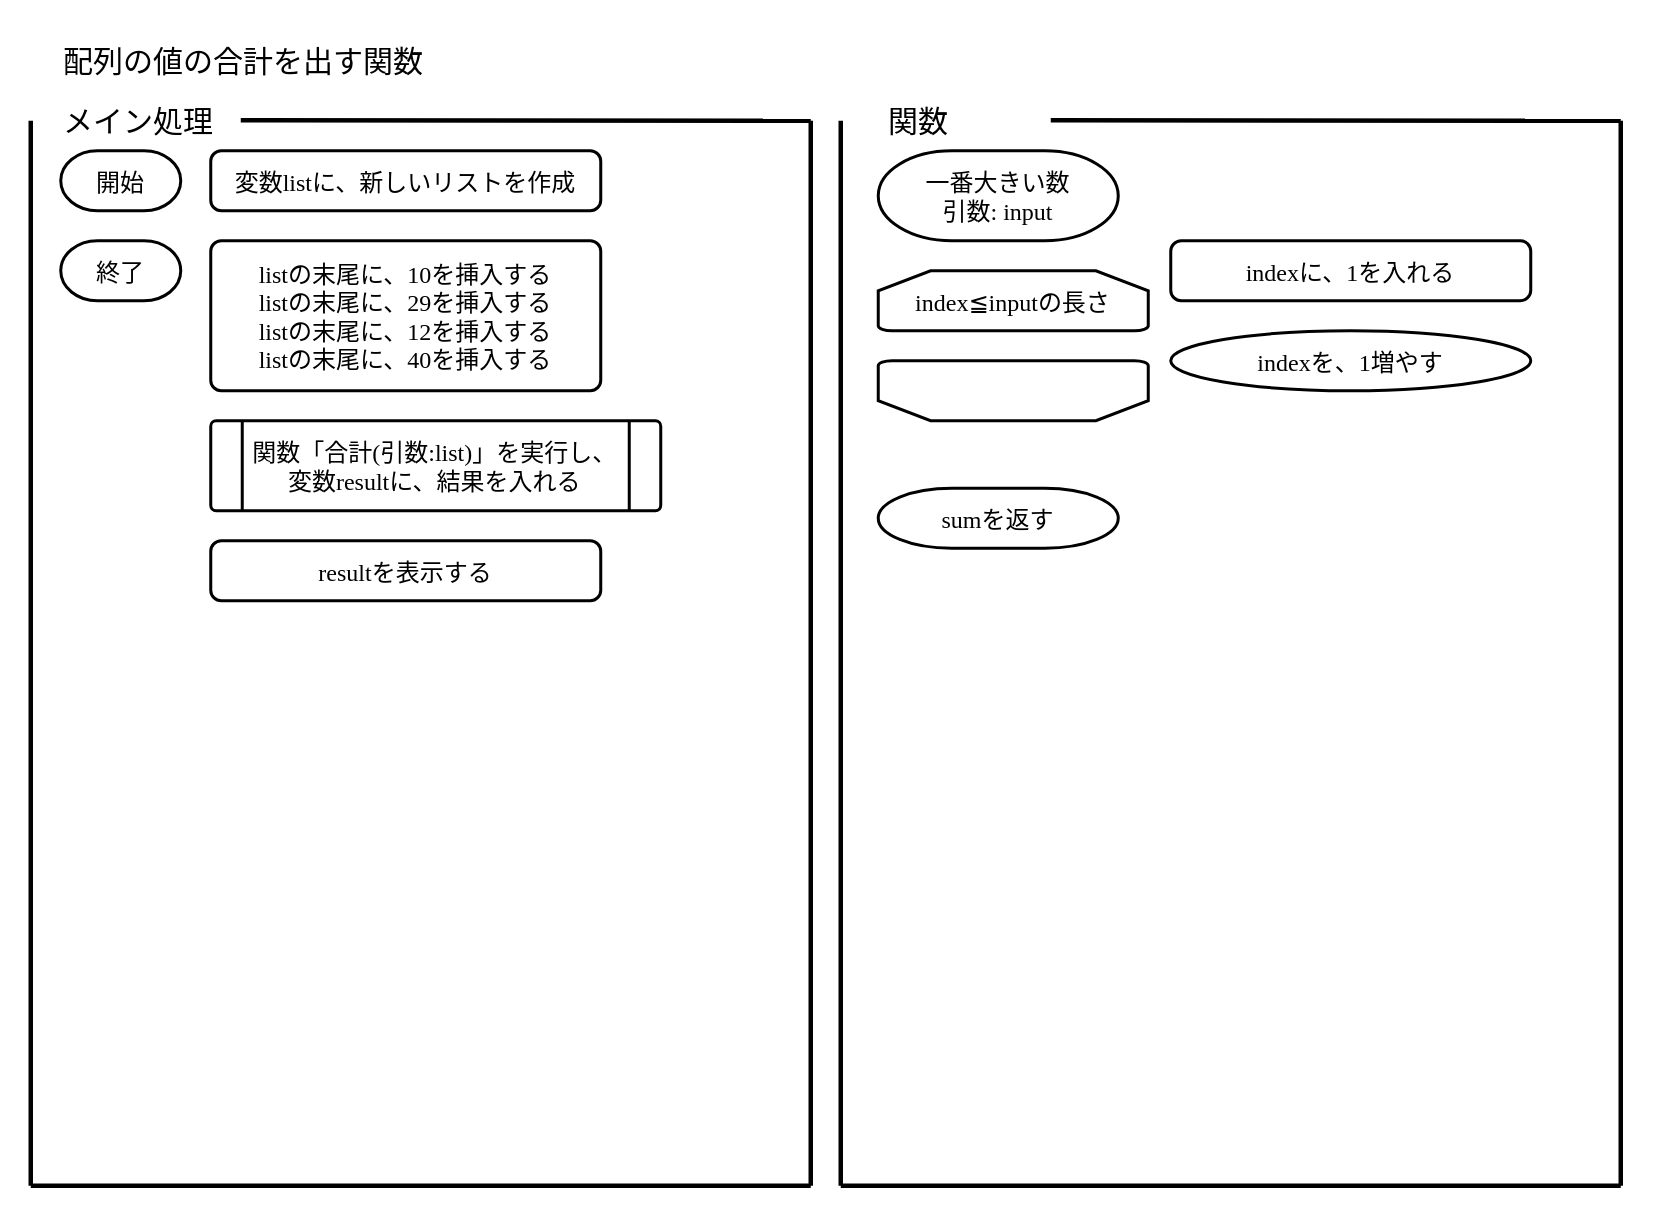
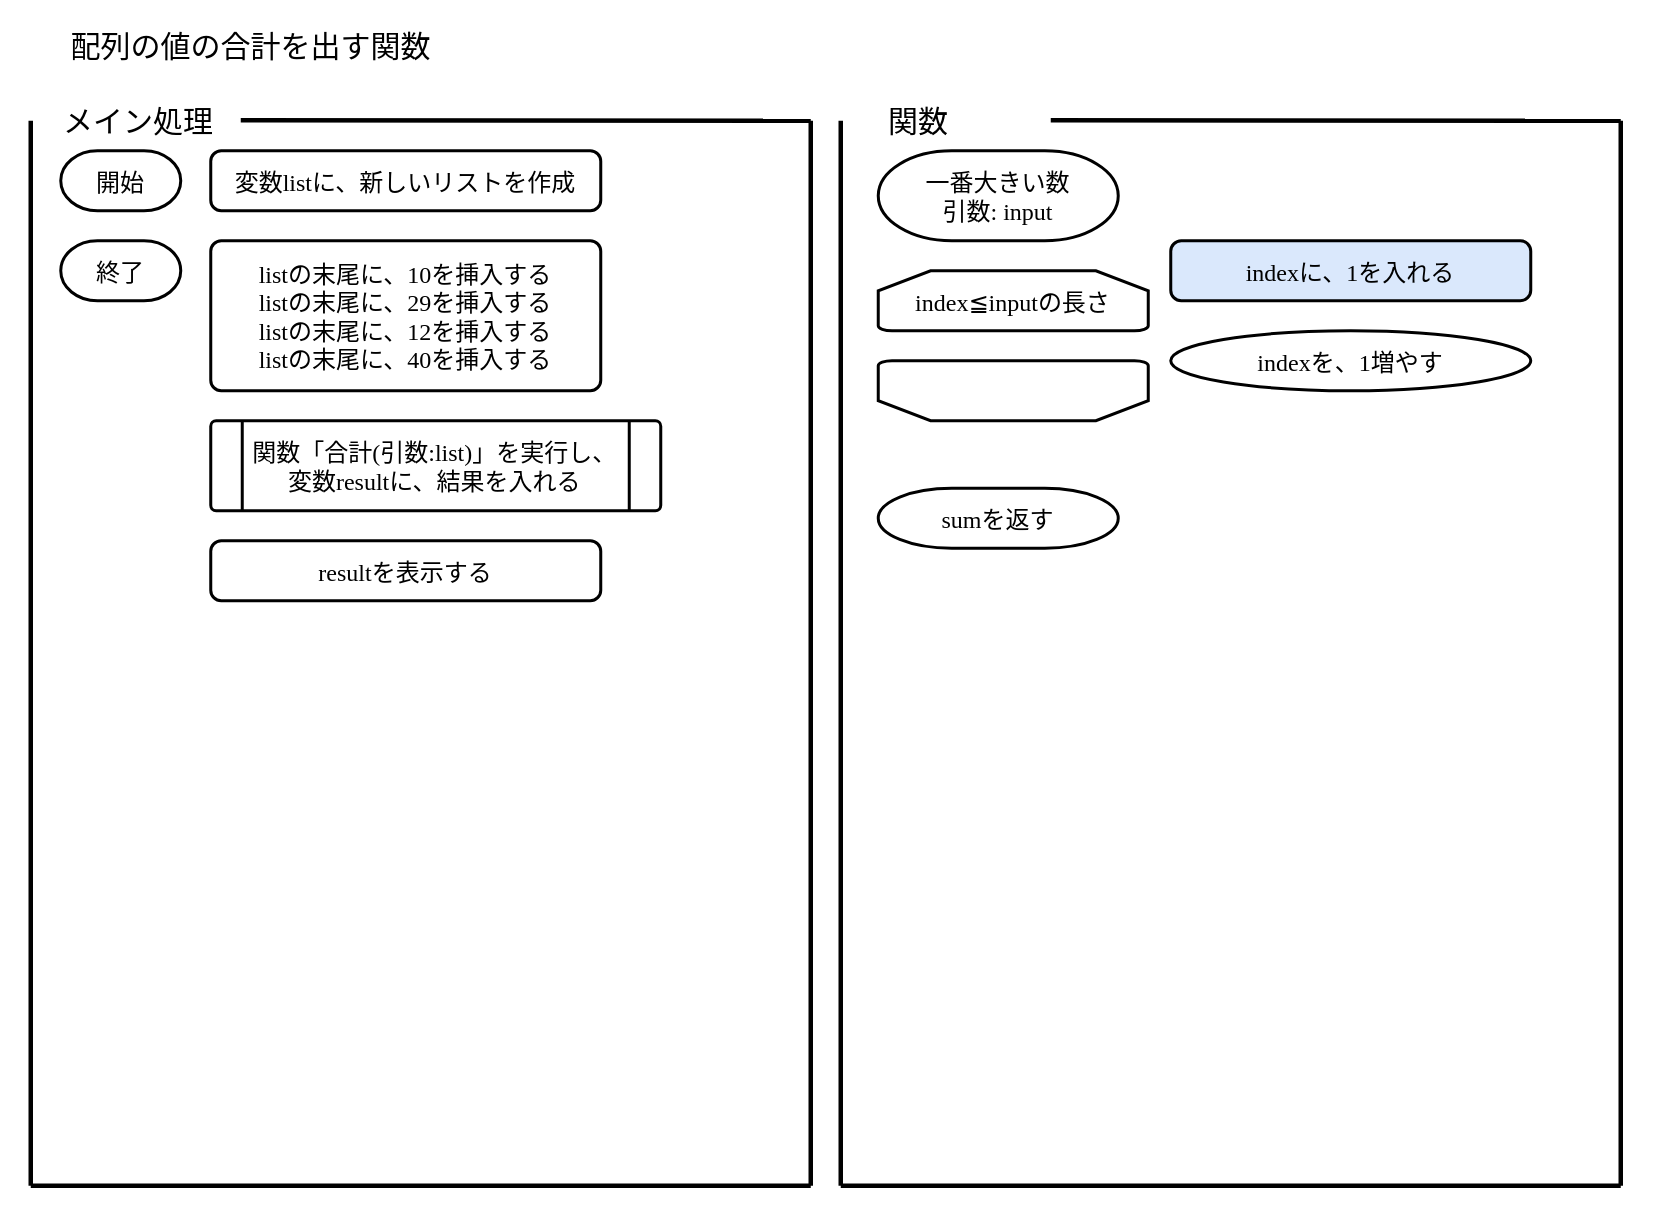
node "配列の値の合計を出す関数": moved (421, 61) -> (428, 46)
node "indexに、1を入れる": fillcolor #ffffff -> #dae8fc
